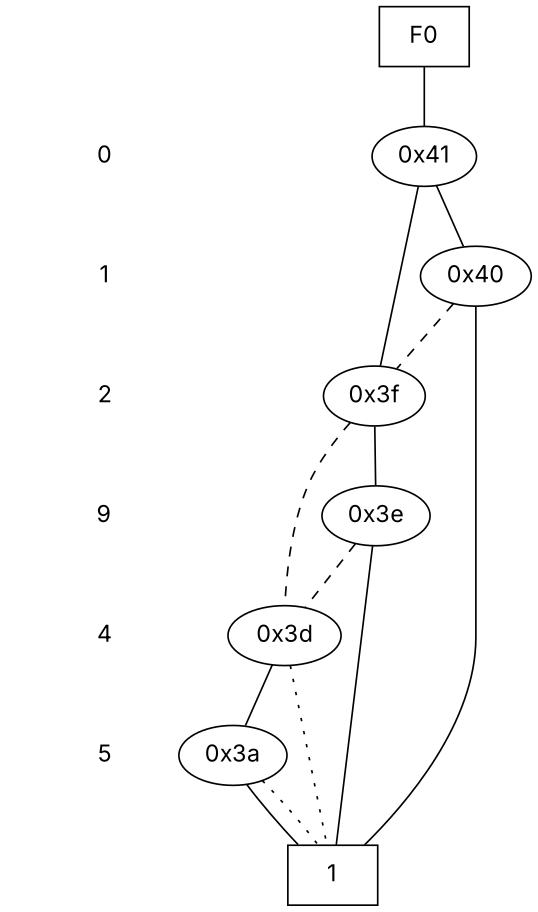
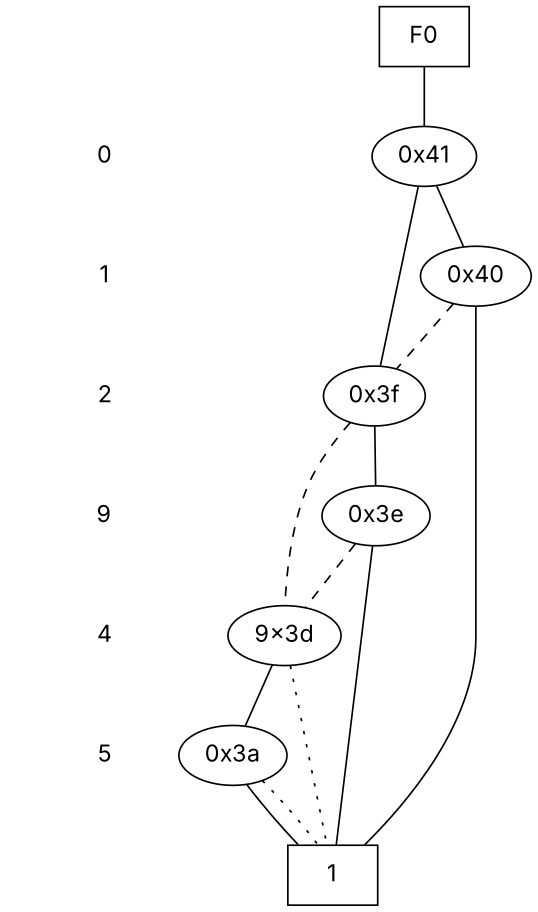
node "0x3d": label "0x3d" -> "9x3d"
